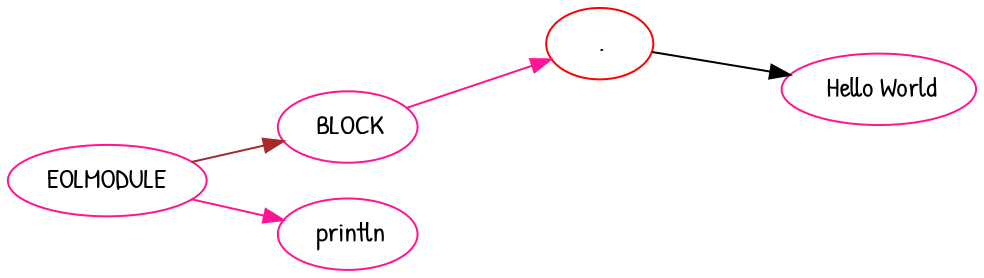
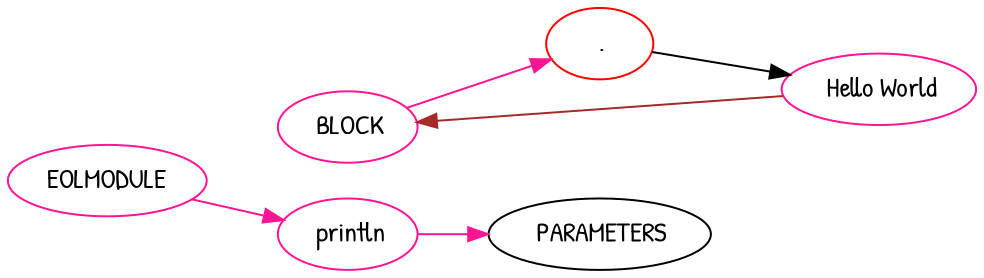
edge "EOLMODULE" -> "BLOCK": now "Hello World" -> "BLOCK"
node "PARAMETERS": added
